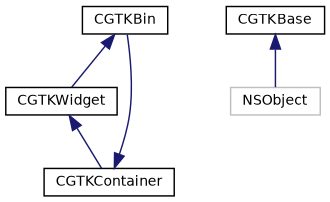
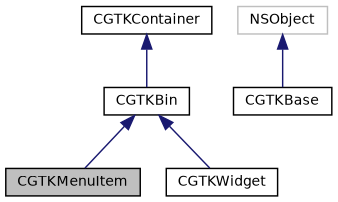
edge "NSObject" -> "CGTKBase": reversed
edge "CGTKContainer" -> "CGTKWidget": removed
node "CGTKMenuItem": added
